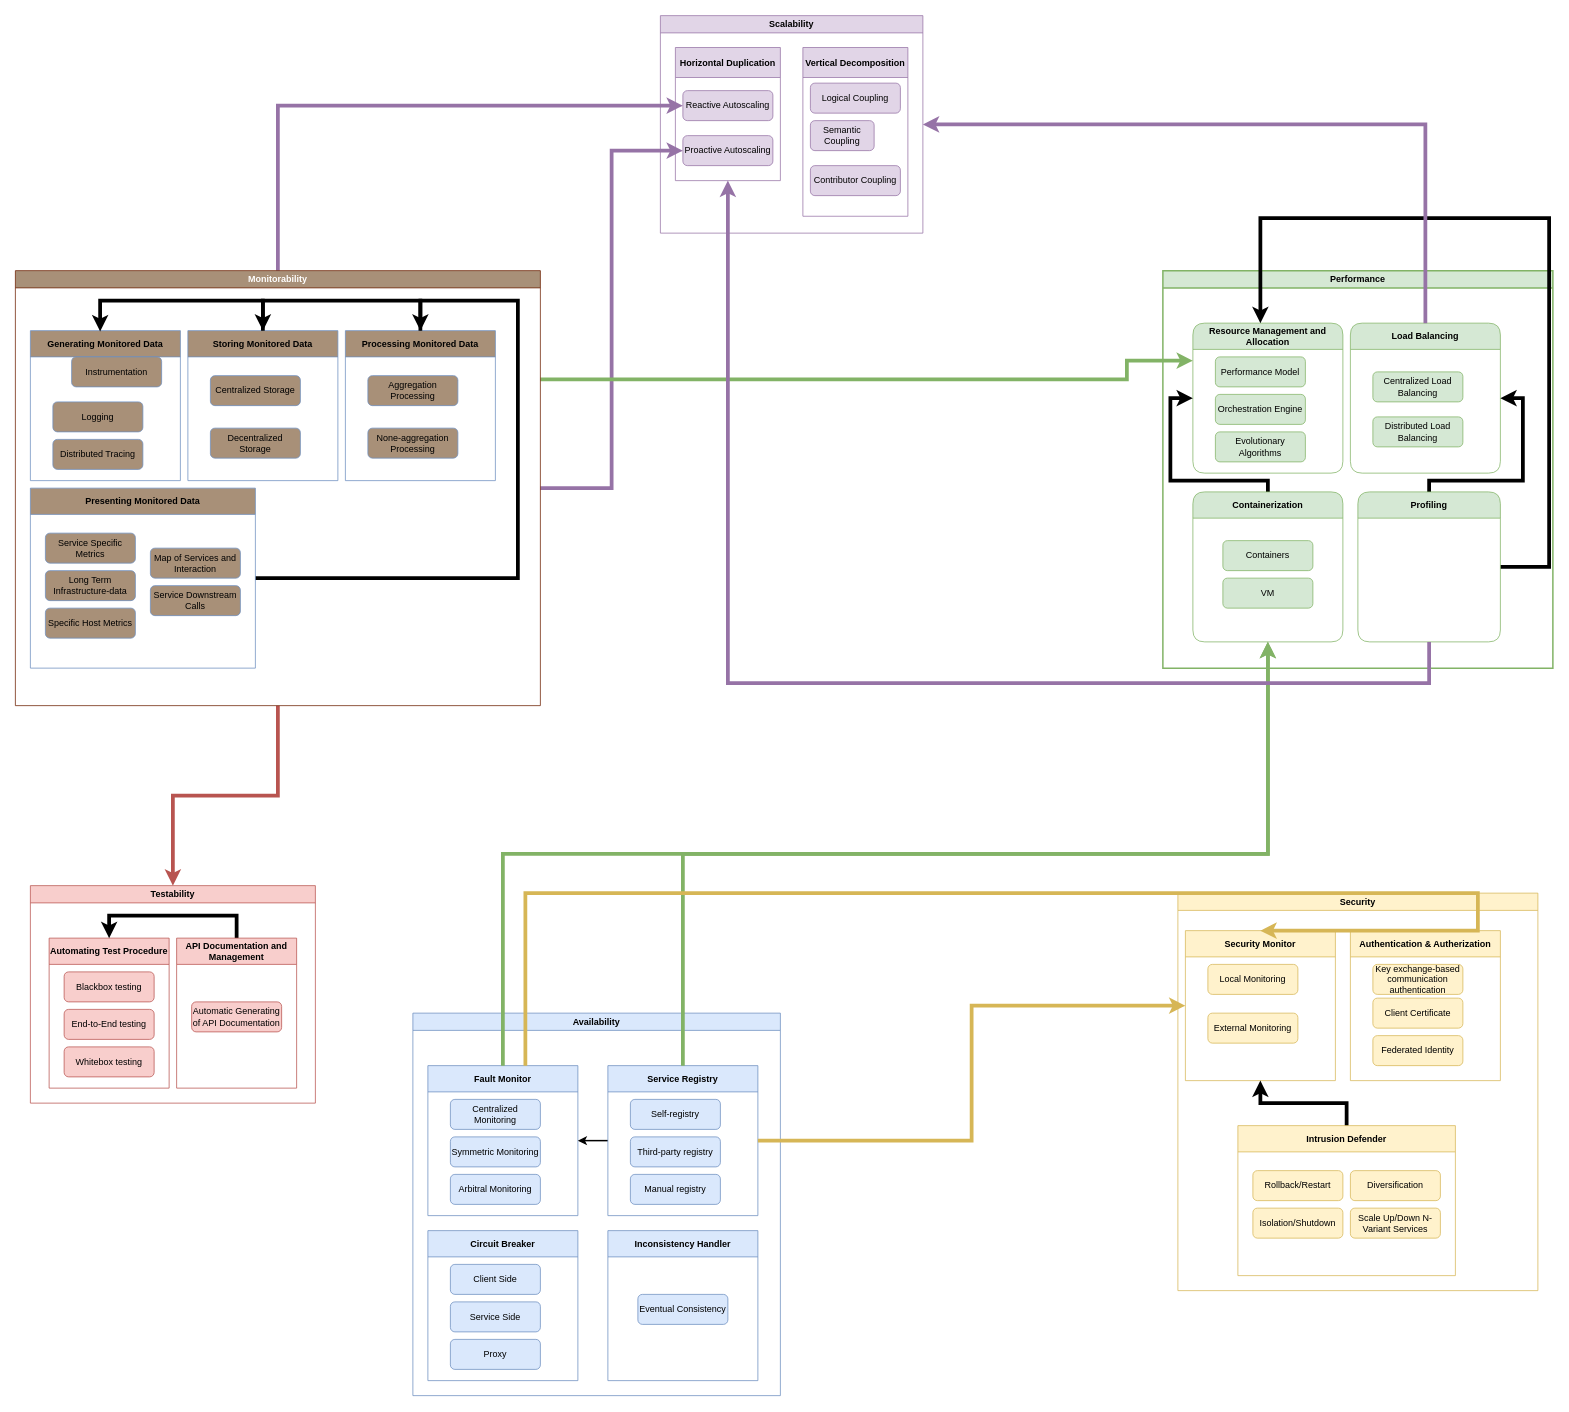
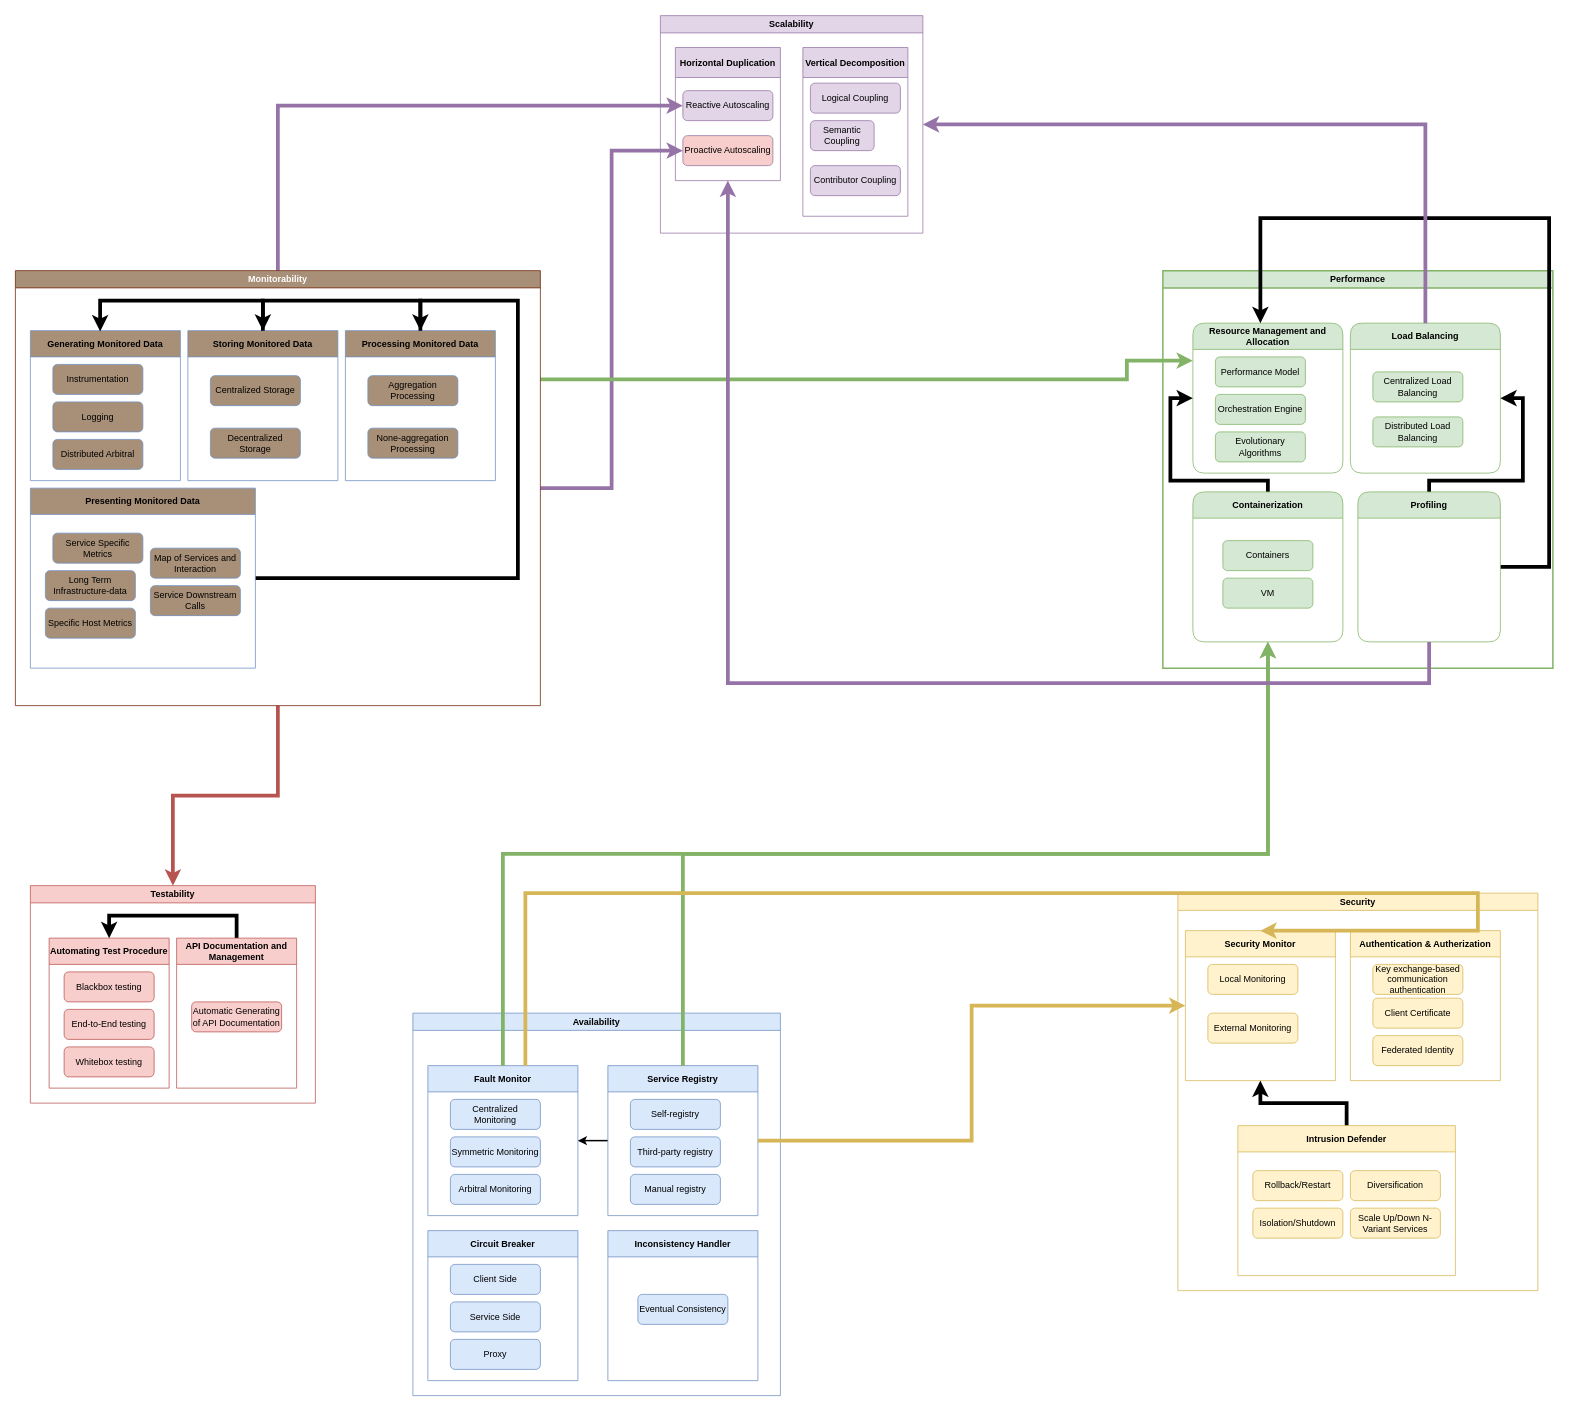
node "Proactive Autoscaling": fillcolor #e1d5e7 -> #f8cecc
node "Instrumentation": moved (117, 372) -> (98, 379)
node "Distributed Tracing": label "Distributed Tracing" -> "Distributed Arbitral"
node "Service Specific Metrics": moved (90, 548) -> (98, 548)
